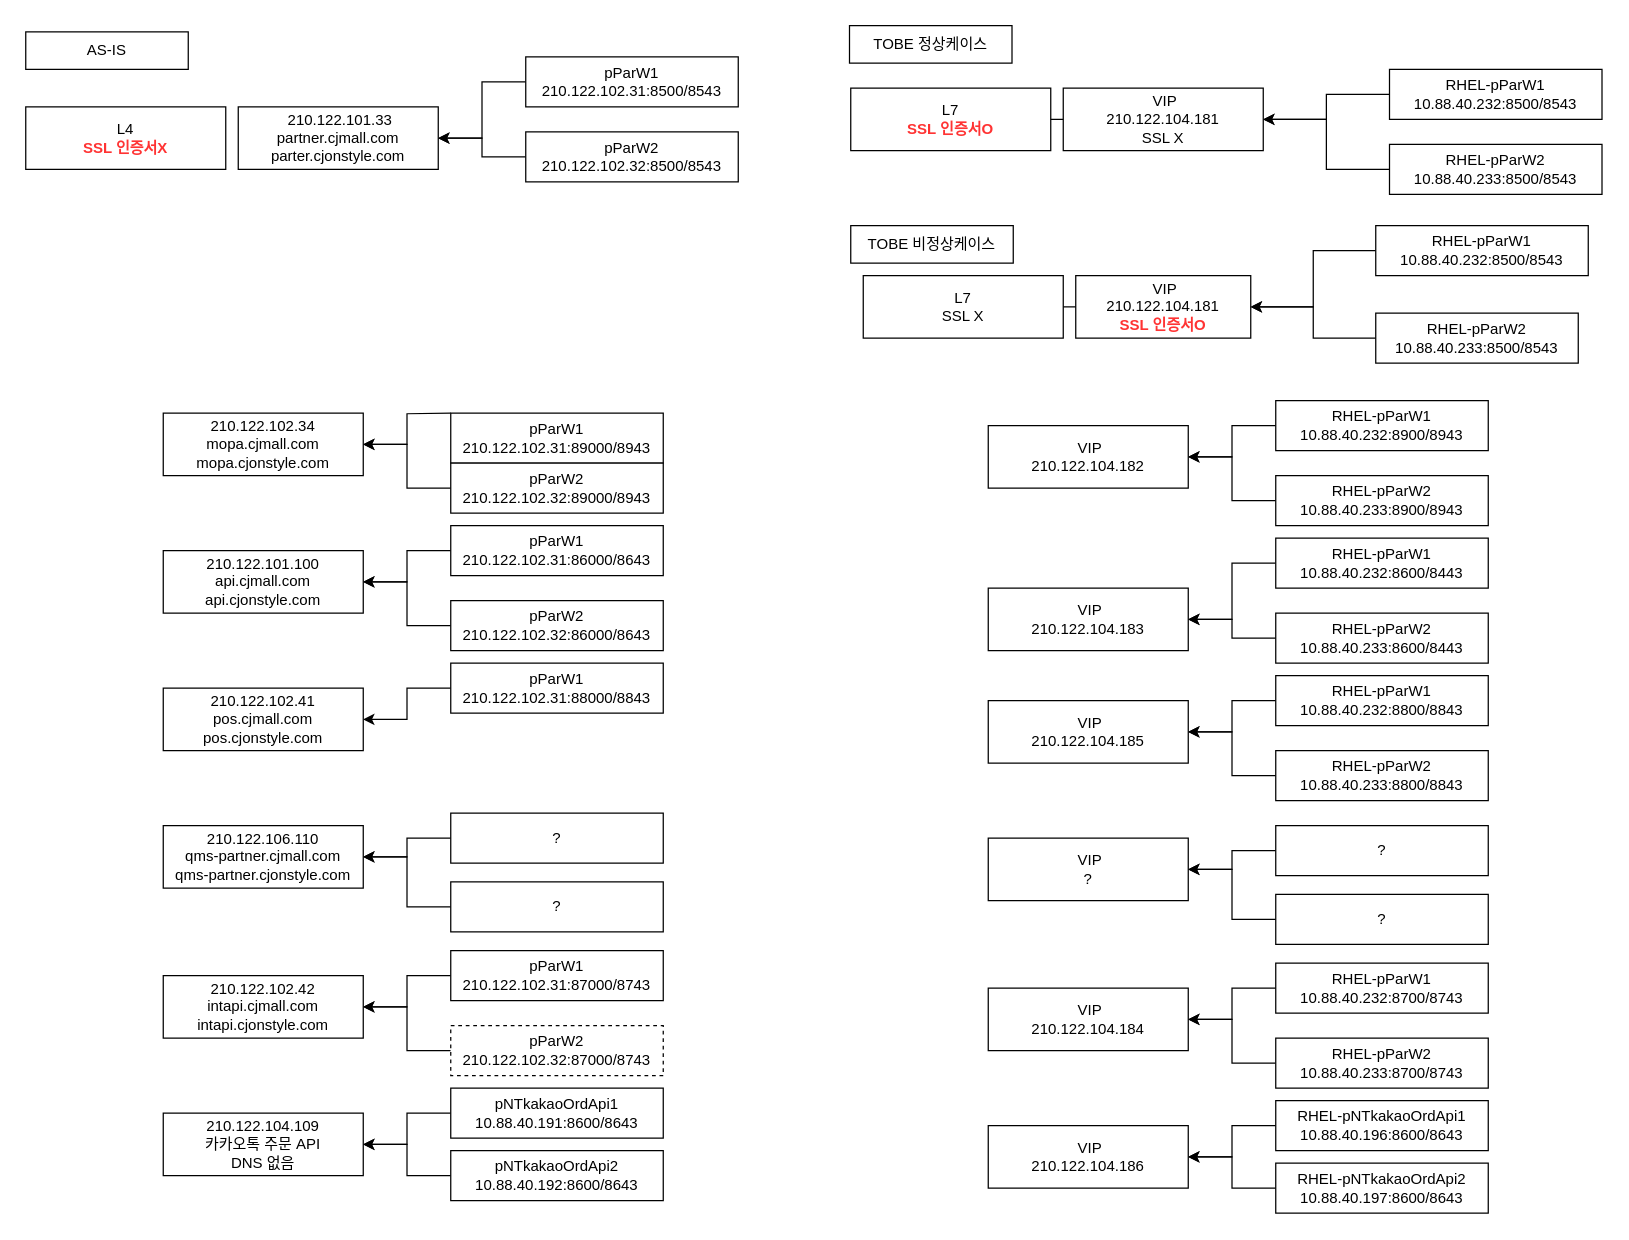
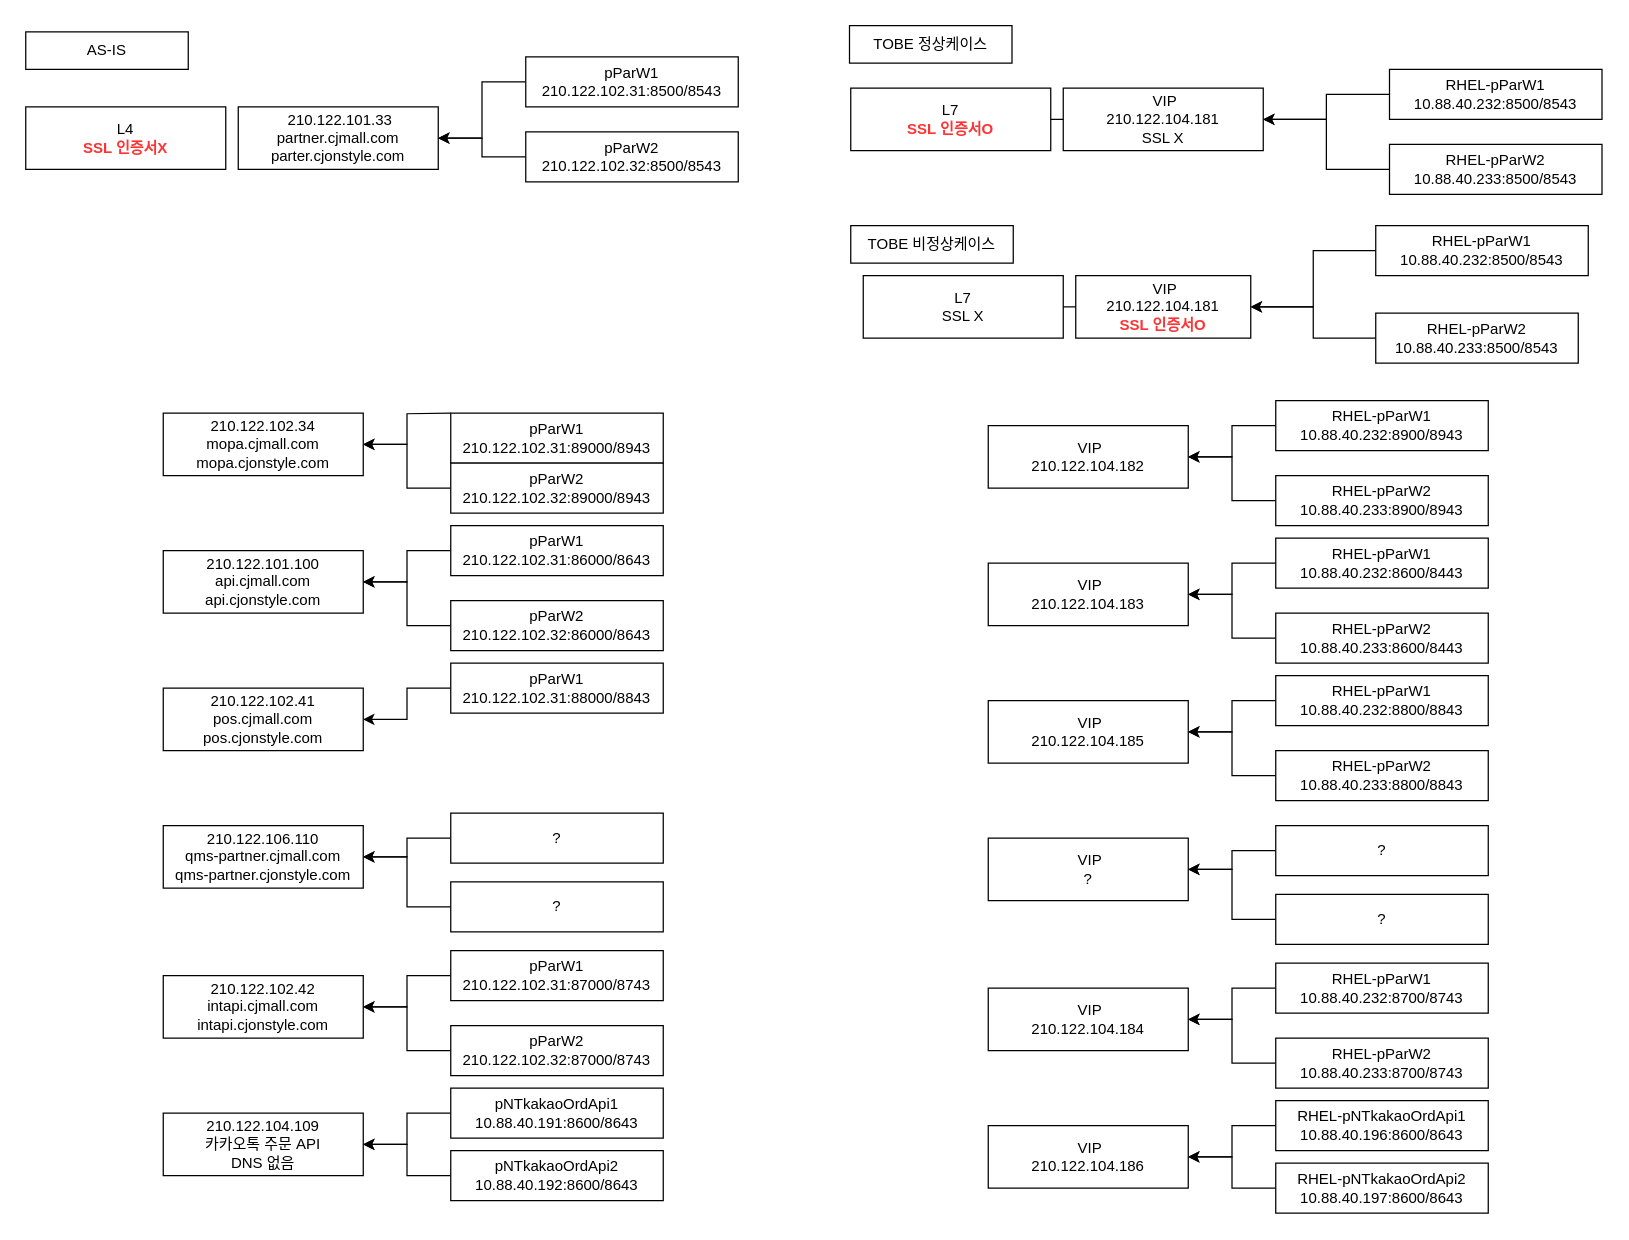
node "VIP 210.122.104.183": moved (1088, 619) -> (1088, 594)
node "pParW2 210.122.102.32:87000/8743": style dashed -> solid
